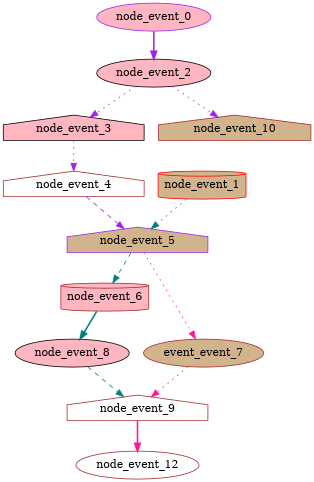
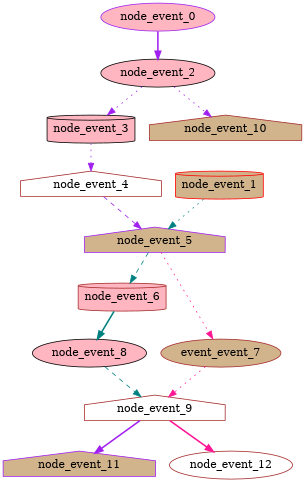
node "node_event_3": shape house -> cylinder
node "node_event_11": added
